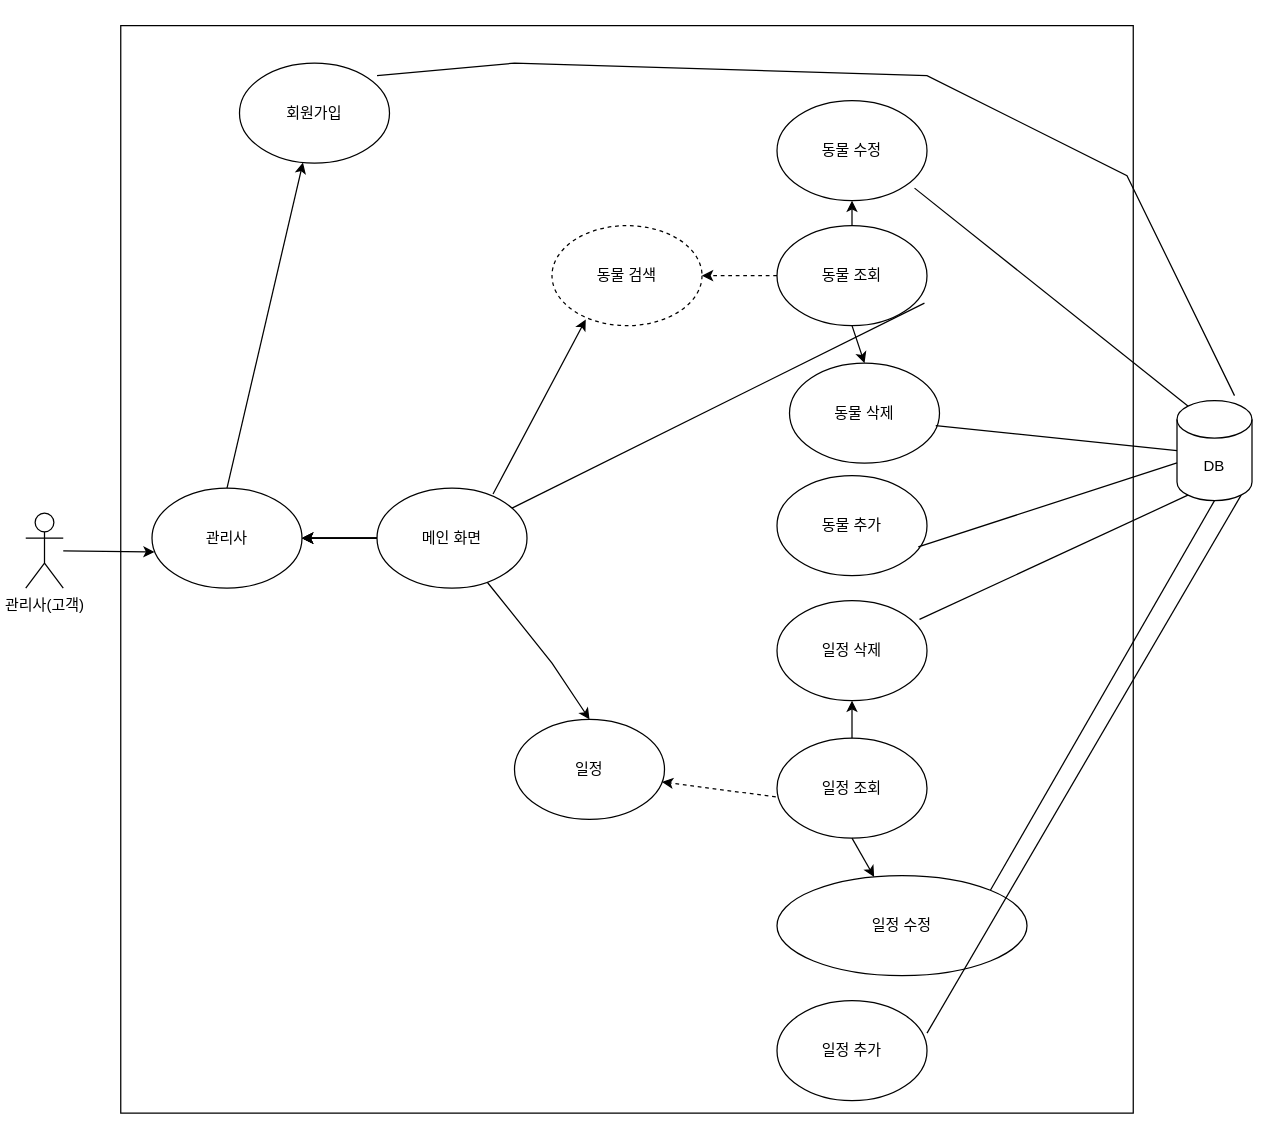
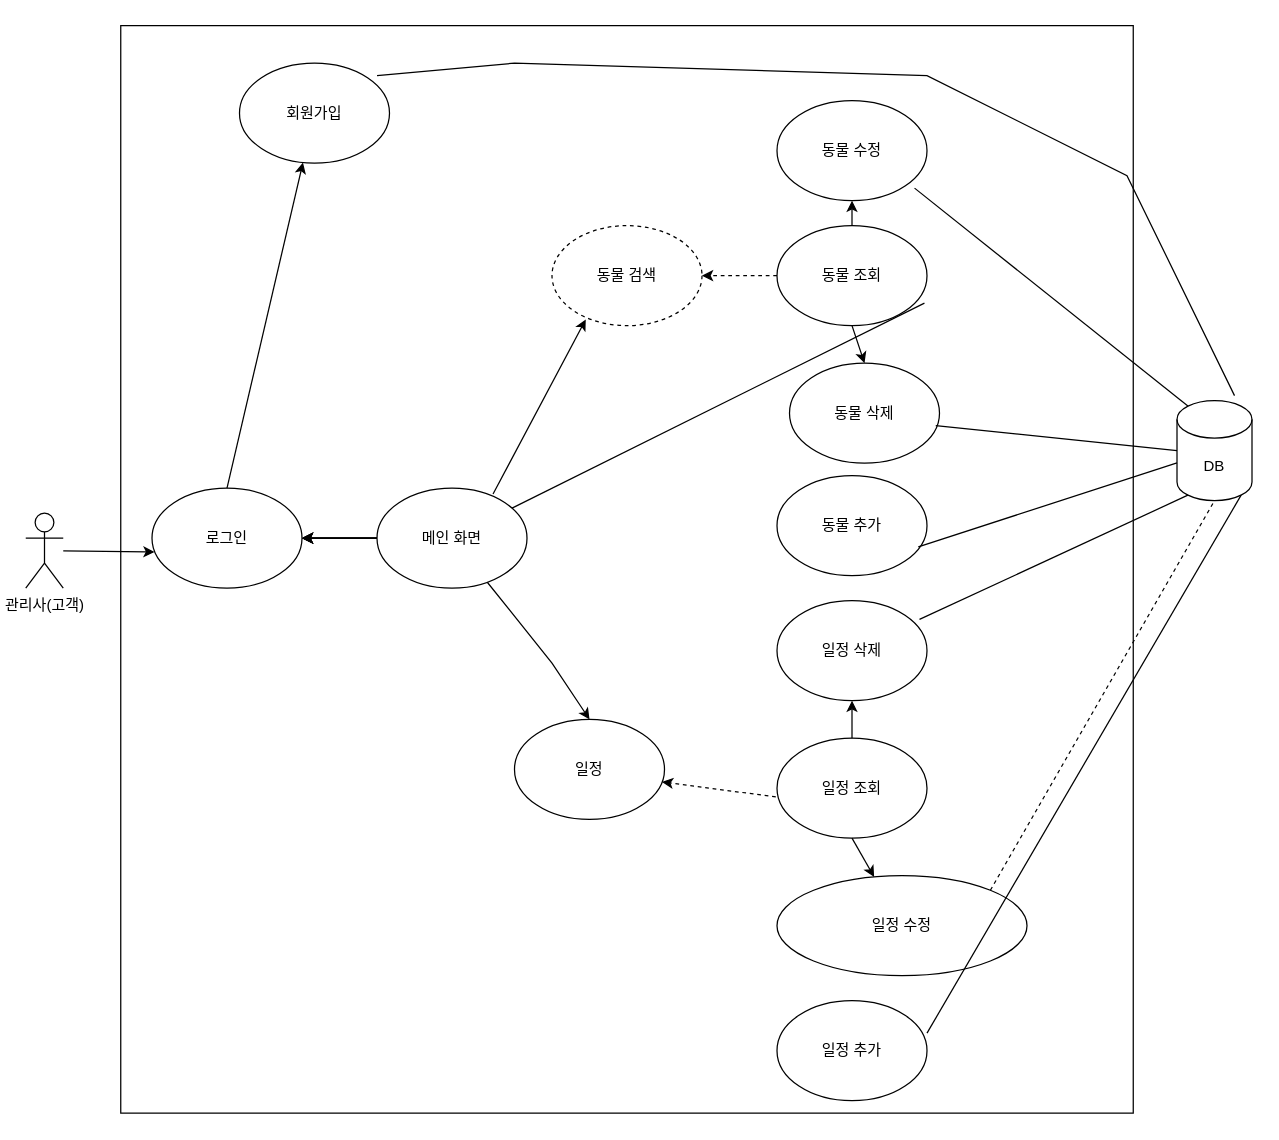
node "관리사": label "관리사" -> "로그인"
edge "DB" -- "일정 수정": style solid -> dashed
